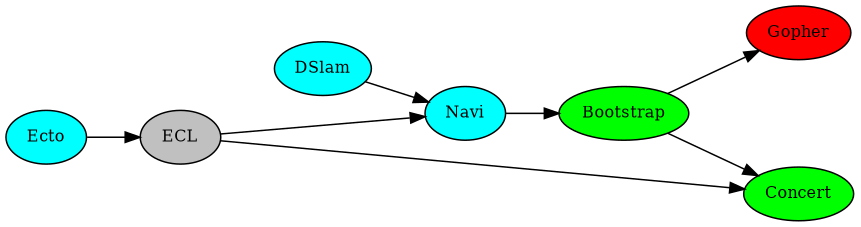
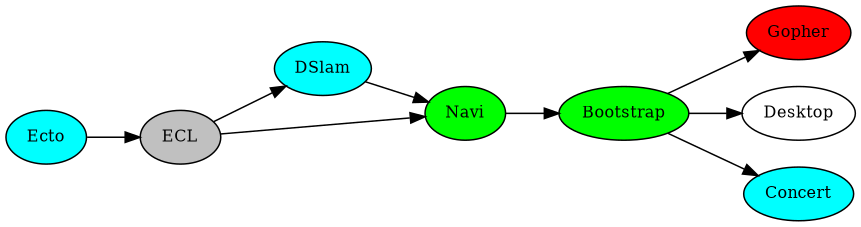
node "Navi": fillcolor cyan -> green
node "Desktop": added
edge "ECL" -> "Concert": now "ECL" -> "DSlam"
node "Concert": fillcolor green -> cyan
